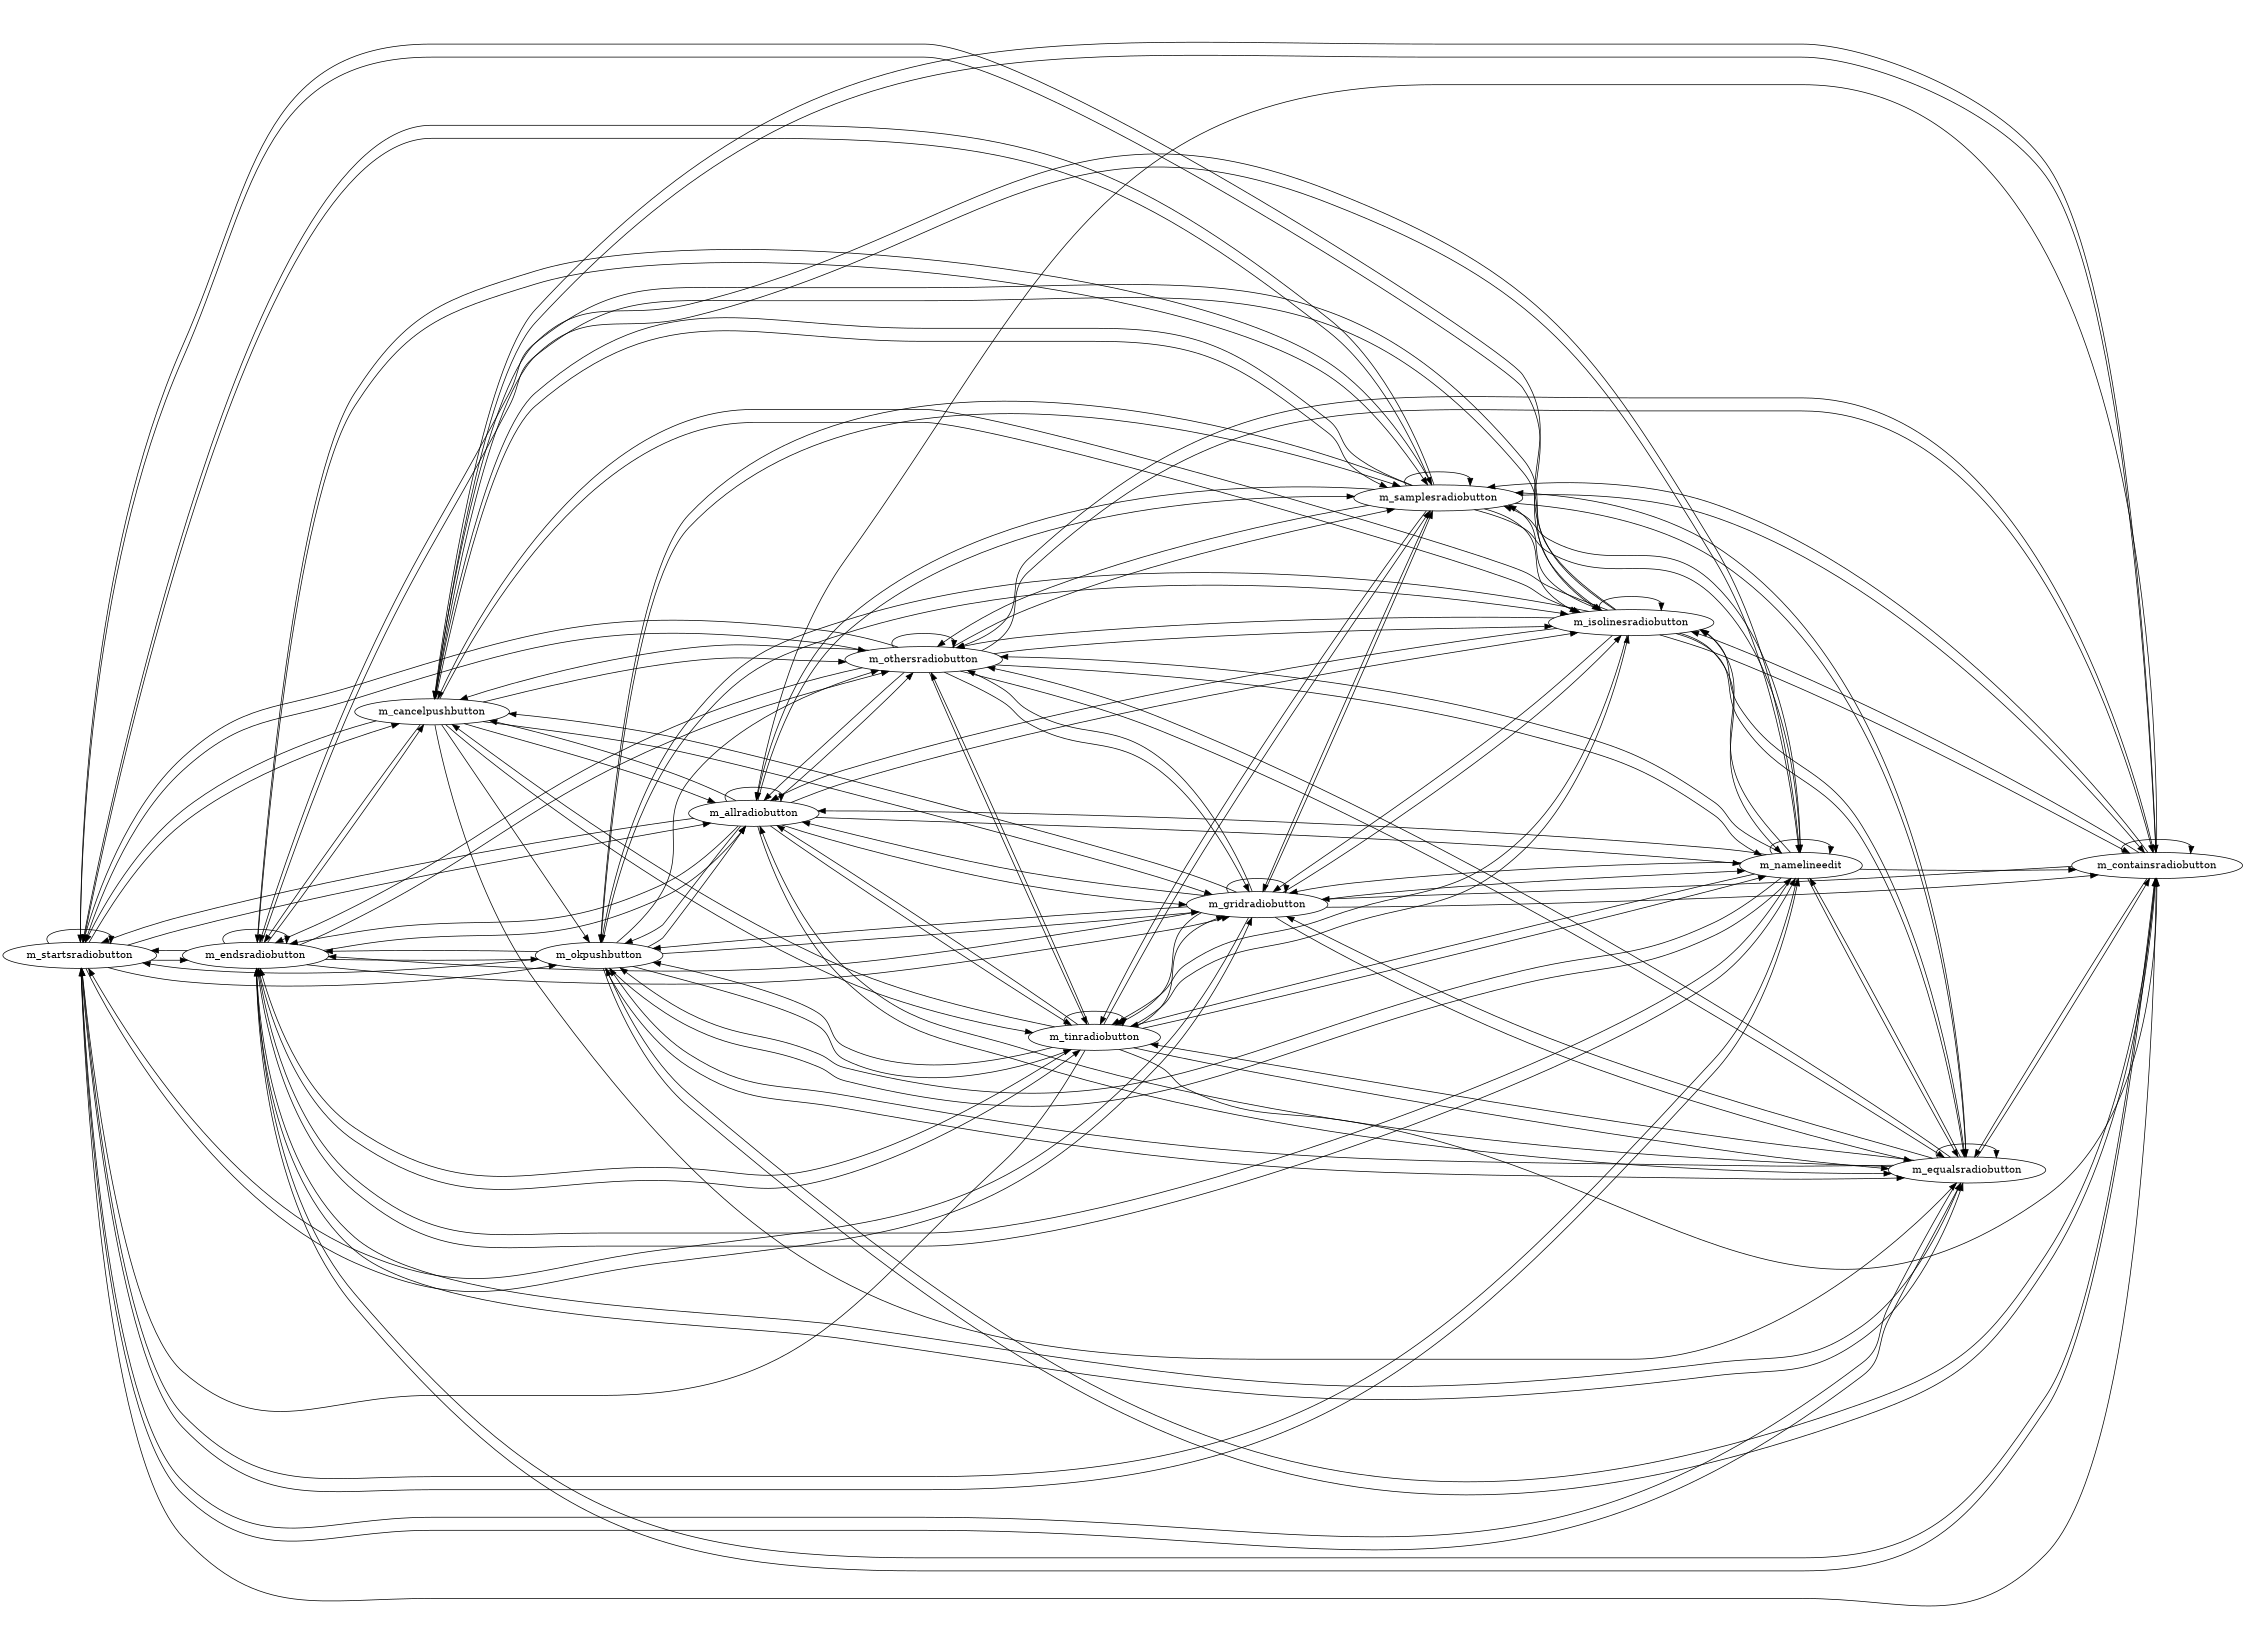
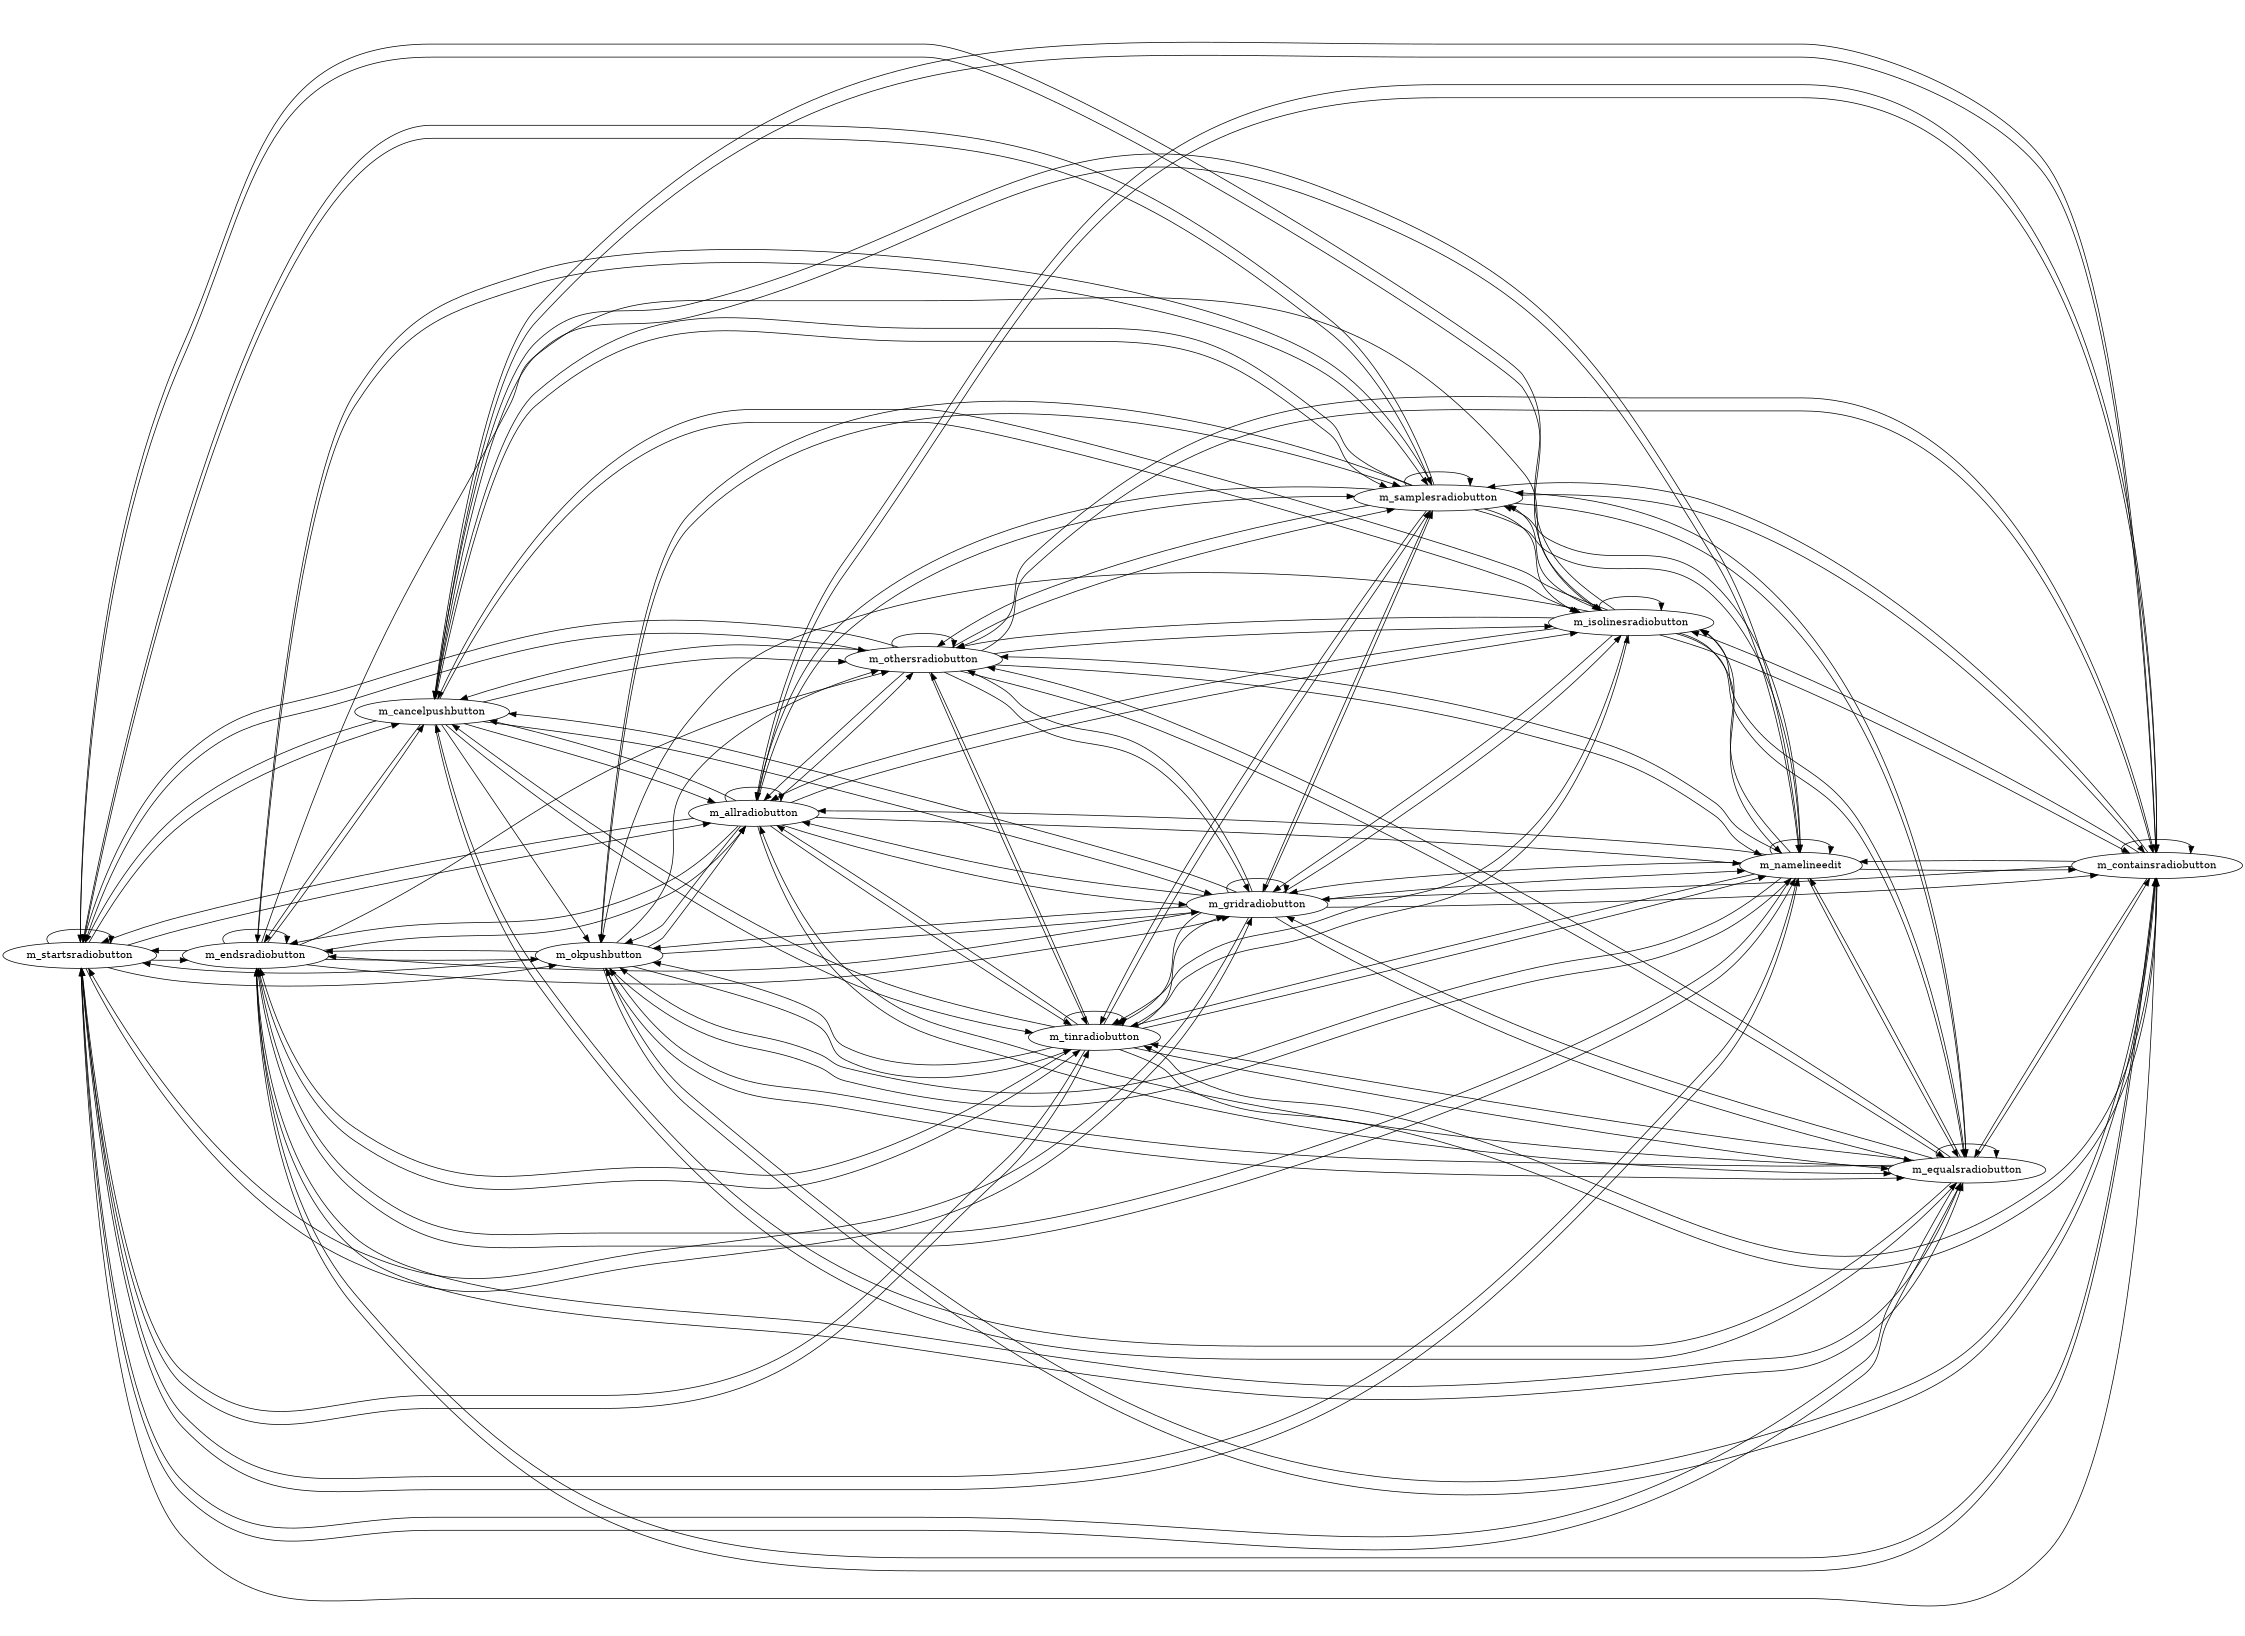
edge "m_allradiobutton" -> "m_containsradiobutton": added
edge "m_isolinesradiobutton" -> "m_endsradiobutton": removed
edge "m_okpushbutton" -> "m_isolinesradiobutton": removed
edge "m_othersradiobutton" -> "m_endsradiobutton": removed
edge "m_containsradiobutton" -> "m_namelineedit": added
edge "m_containsradiobutton" -> "m_tinradiobutton": added
edge "m_equalsradiobutton" -> "m_cancelpushbutton": added
edge "m_startsradiobutton" -> "m_tinradiobutton": added
